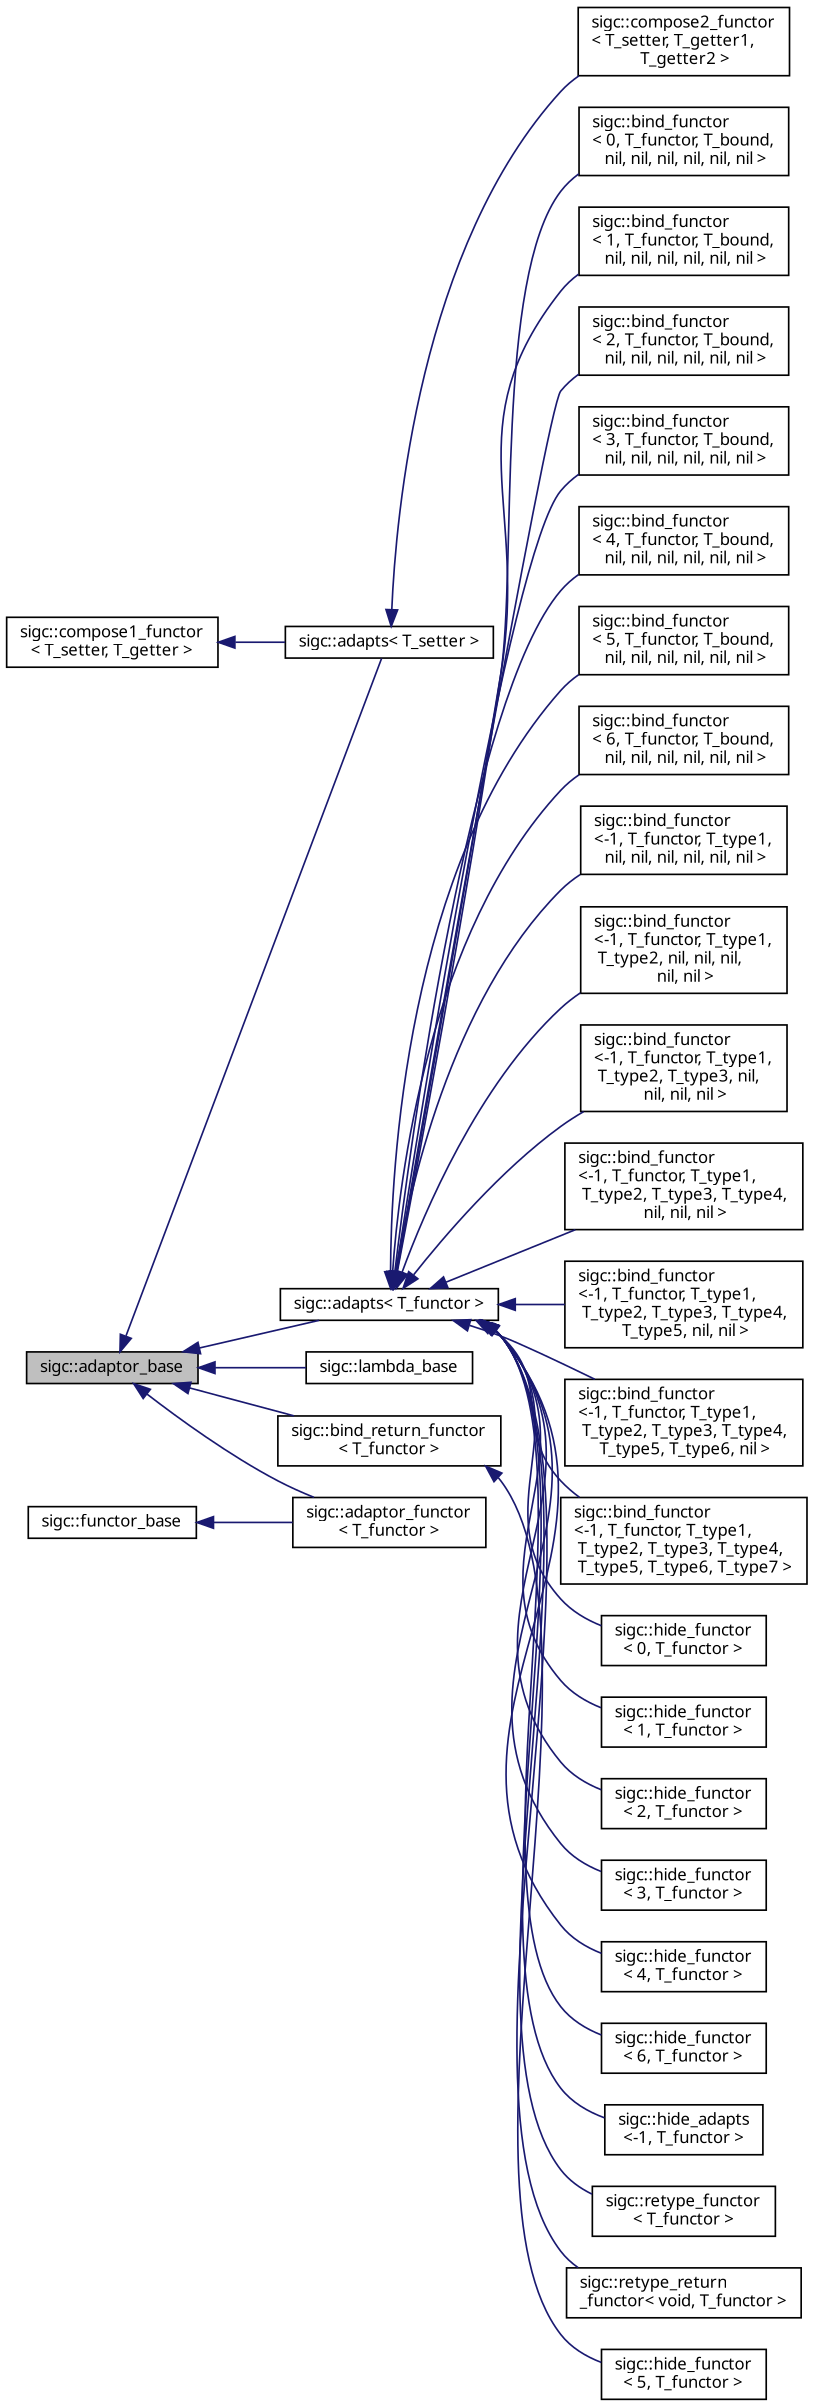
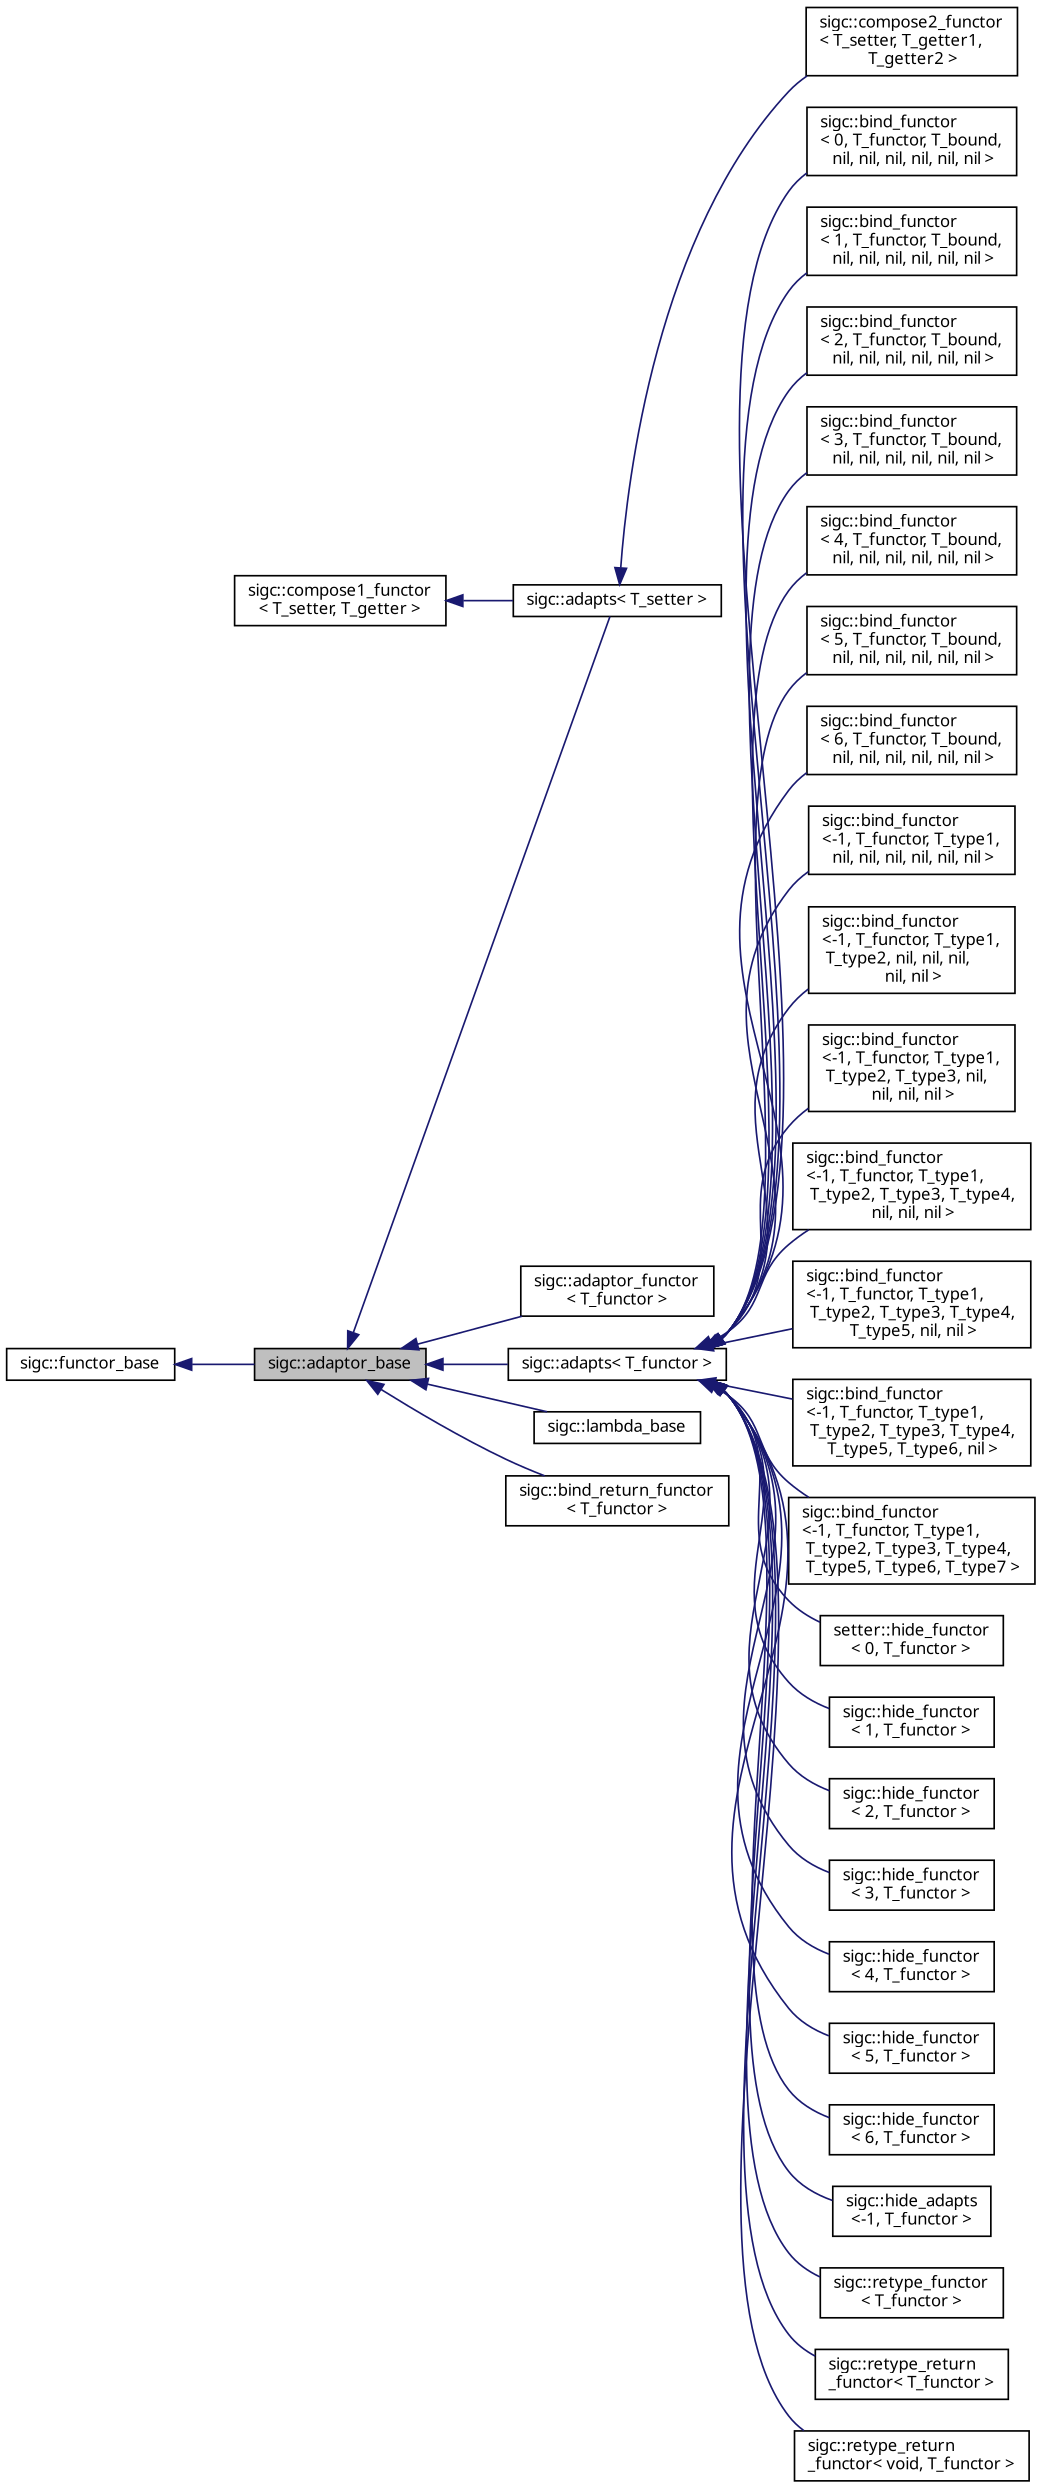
edge "sigc::adaptor_functor < T_functor >" -> "sigc::functor_base": now "sigc::adaptor_base" -> "sigc::functor_base"
node "sigc::hide_functor < 0, T_functor >": label "sigc::hide_functor < 0, T_functor >" -> "setter::hide_functor < 0, T_functor >"
edge "sigc::hide_functor < 5, T_functor >" -> "sigc::bind_return_functor < T_functor >": now "sigc::hide_functor < 5, T_functor >" -> "sigc::adapts< T_functor >"
node "sigc::retype_return _functor< T_functor >": added
